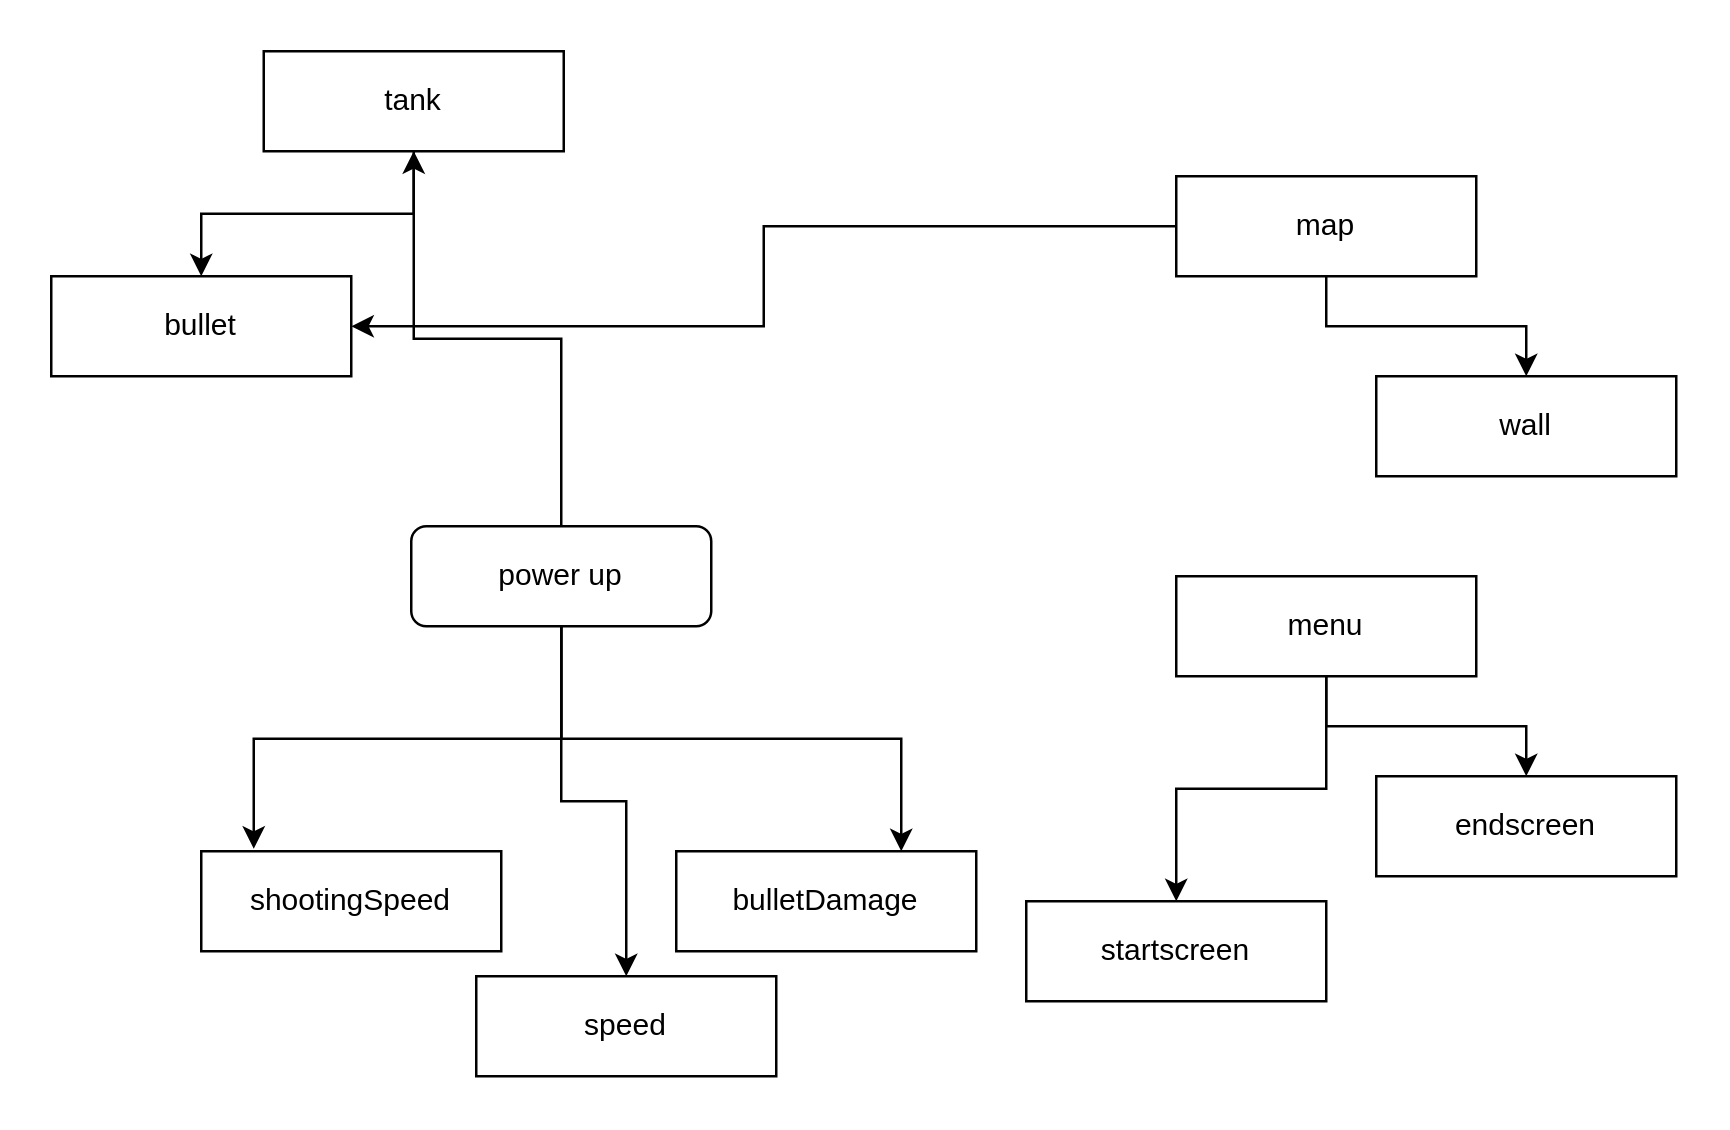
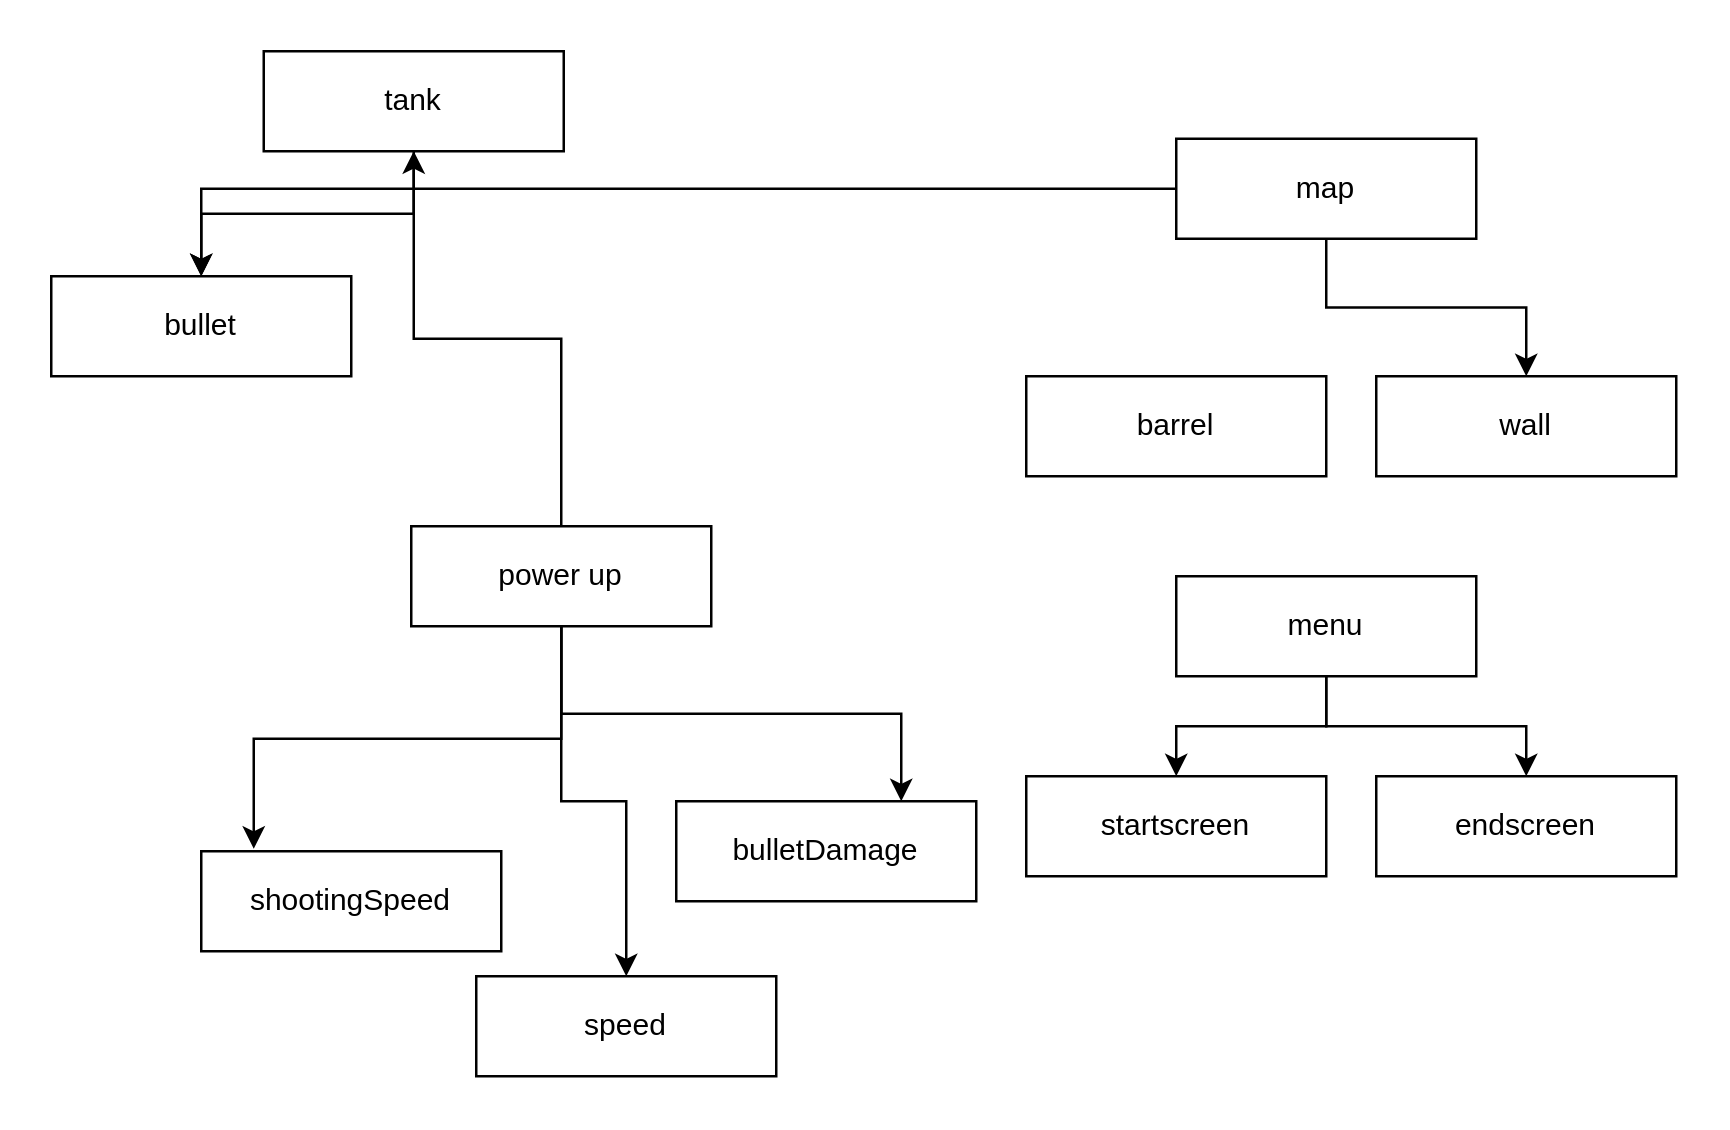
node "map": moved (1326, 226) -> (1326, 189)
node "barrel": added
node "power up": shape rounded rectangle -> rectangle
node "bulletDamage": moved (826, 901) -> (826, 851)
node "startscreen": moved (1176, 951) -> (1176, 826)
